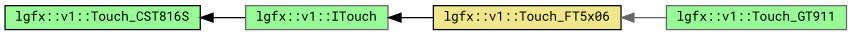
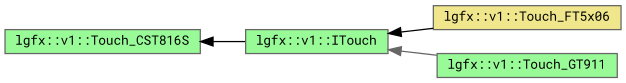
node "lgfx::v1::Touch_CST816S": color black -> gray40
node "lgfx::v1::Touch_FT5x06": color black -> gray40
edge "lgfx::v1::Touch_GT911" -> "lgfx::v1::Touch_FT5x06": now "lgfx::v1::Touch_GT911" -> "lgfx::v1::ITouch"
